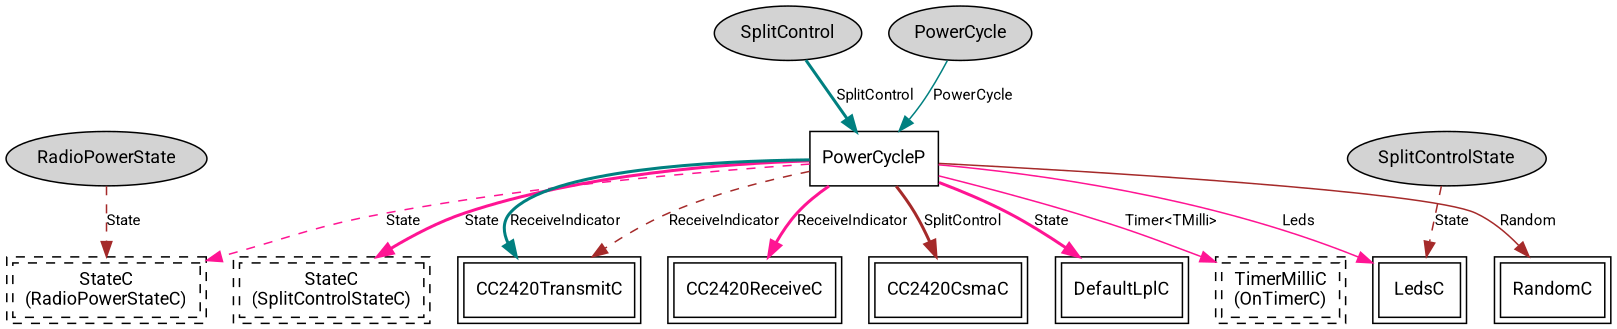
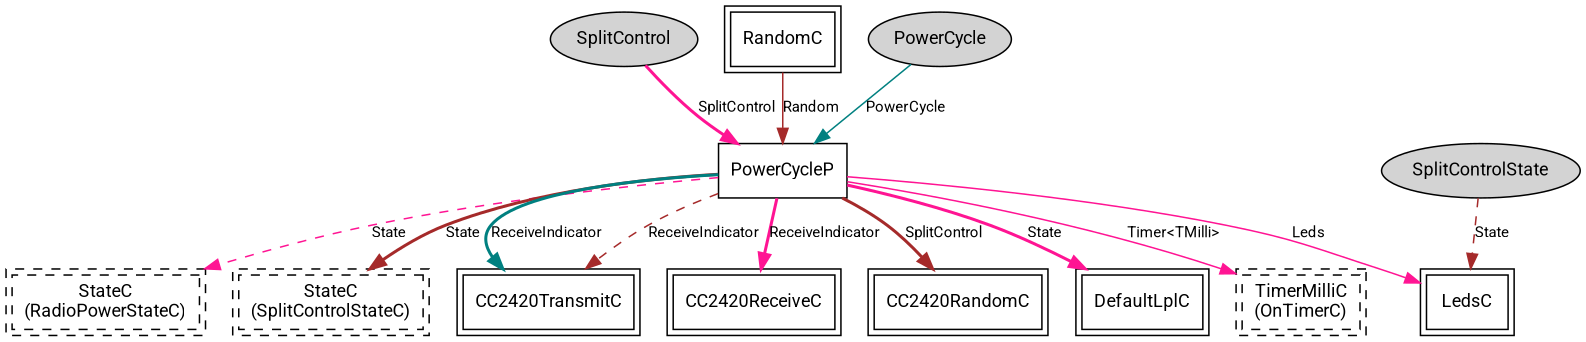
edge "SplitControl" -> "PowerCycleP": color teal -> deeppink
node "RadioPowerState": removed
edge "PowerCycleP" -> "RandomC": reversed
edge "PowerCycleP" -> "StateC (SplitControlStateC)": color deeppink -> brown
node "CC2420CsmaC": label "CC2420CsmaC" -> "CC2420RandomC"
